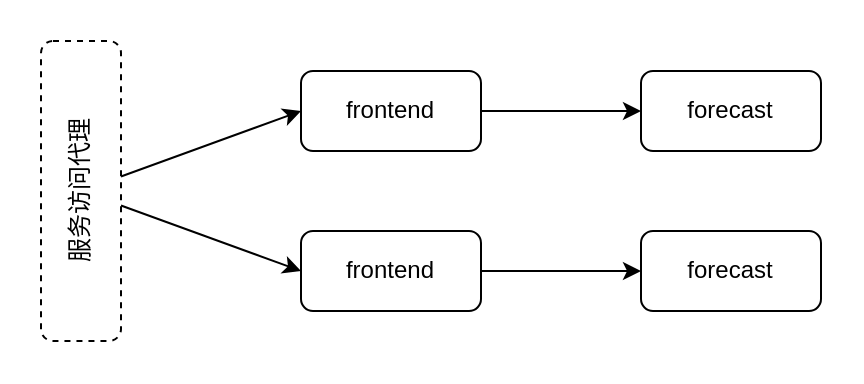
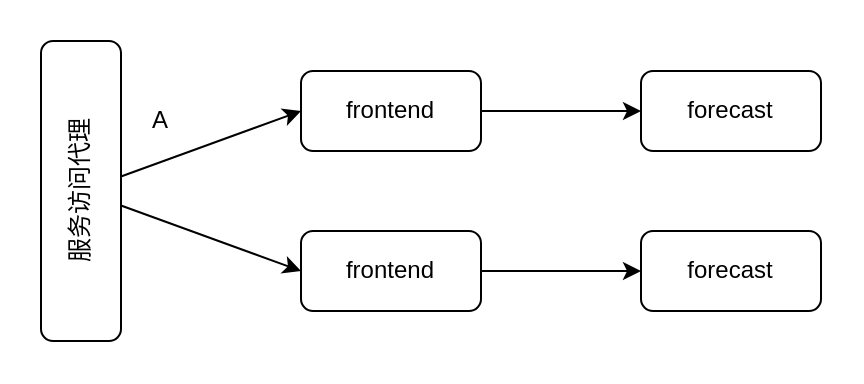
node "A": added
node "服务访问代理": style dashed -> solid
